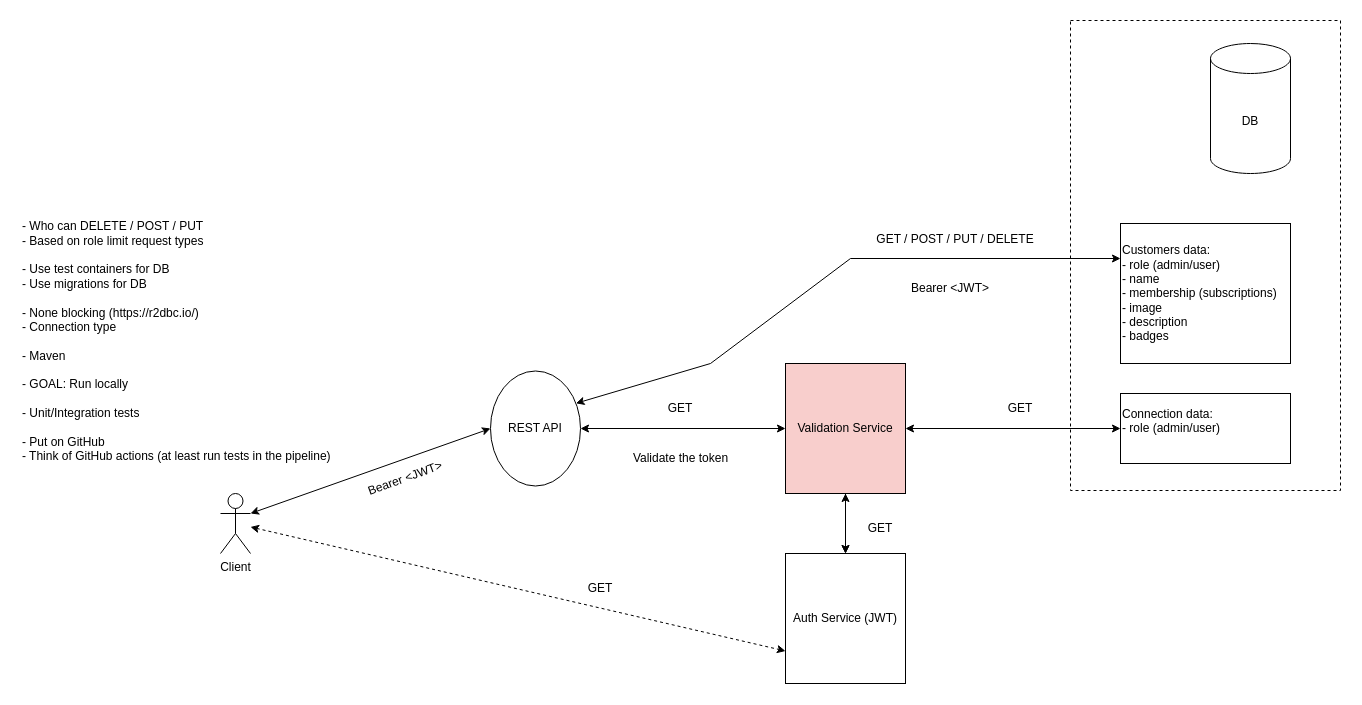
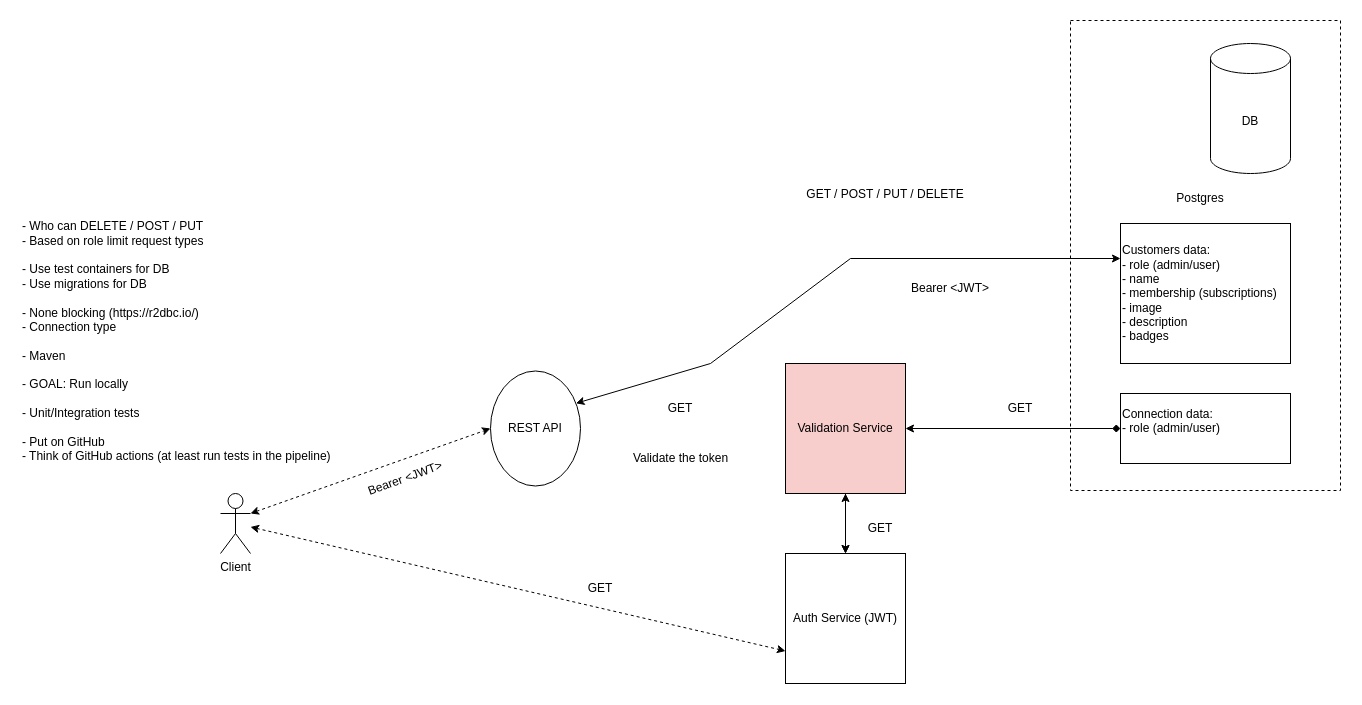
node "Postgres": added
node "GET / POST / PUT / DELETE": moved (956, 240) -> (886, 195)
edge "REST API" -- "Validation Service": removed
edge "Validation Service" -- "Connection data: - role (admin/user)": arrowhead classic -> diamond
edge "REST API" -- "Client": style solid -> dashed
